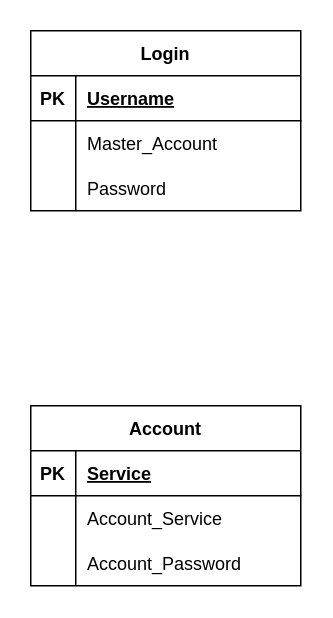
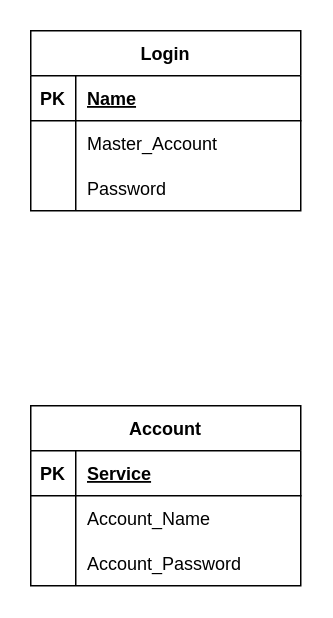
node "Username": label "Username" -> "Name"
node "Account_Service": label "Account_Service" -> "Account_Name"
